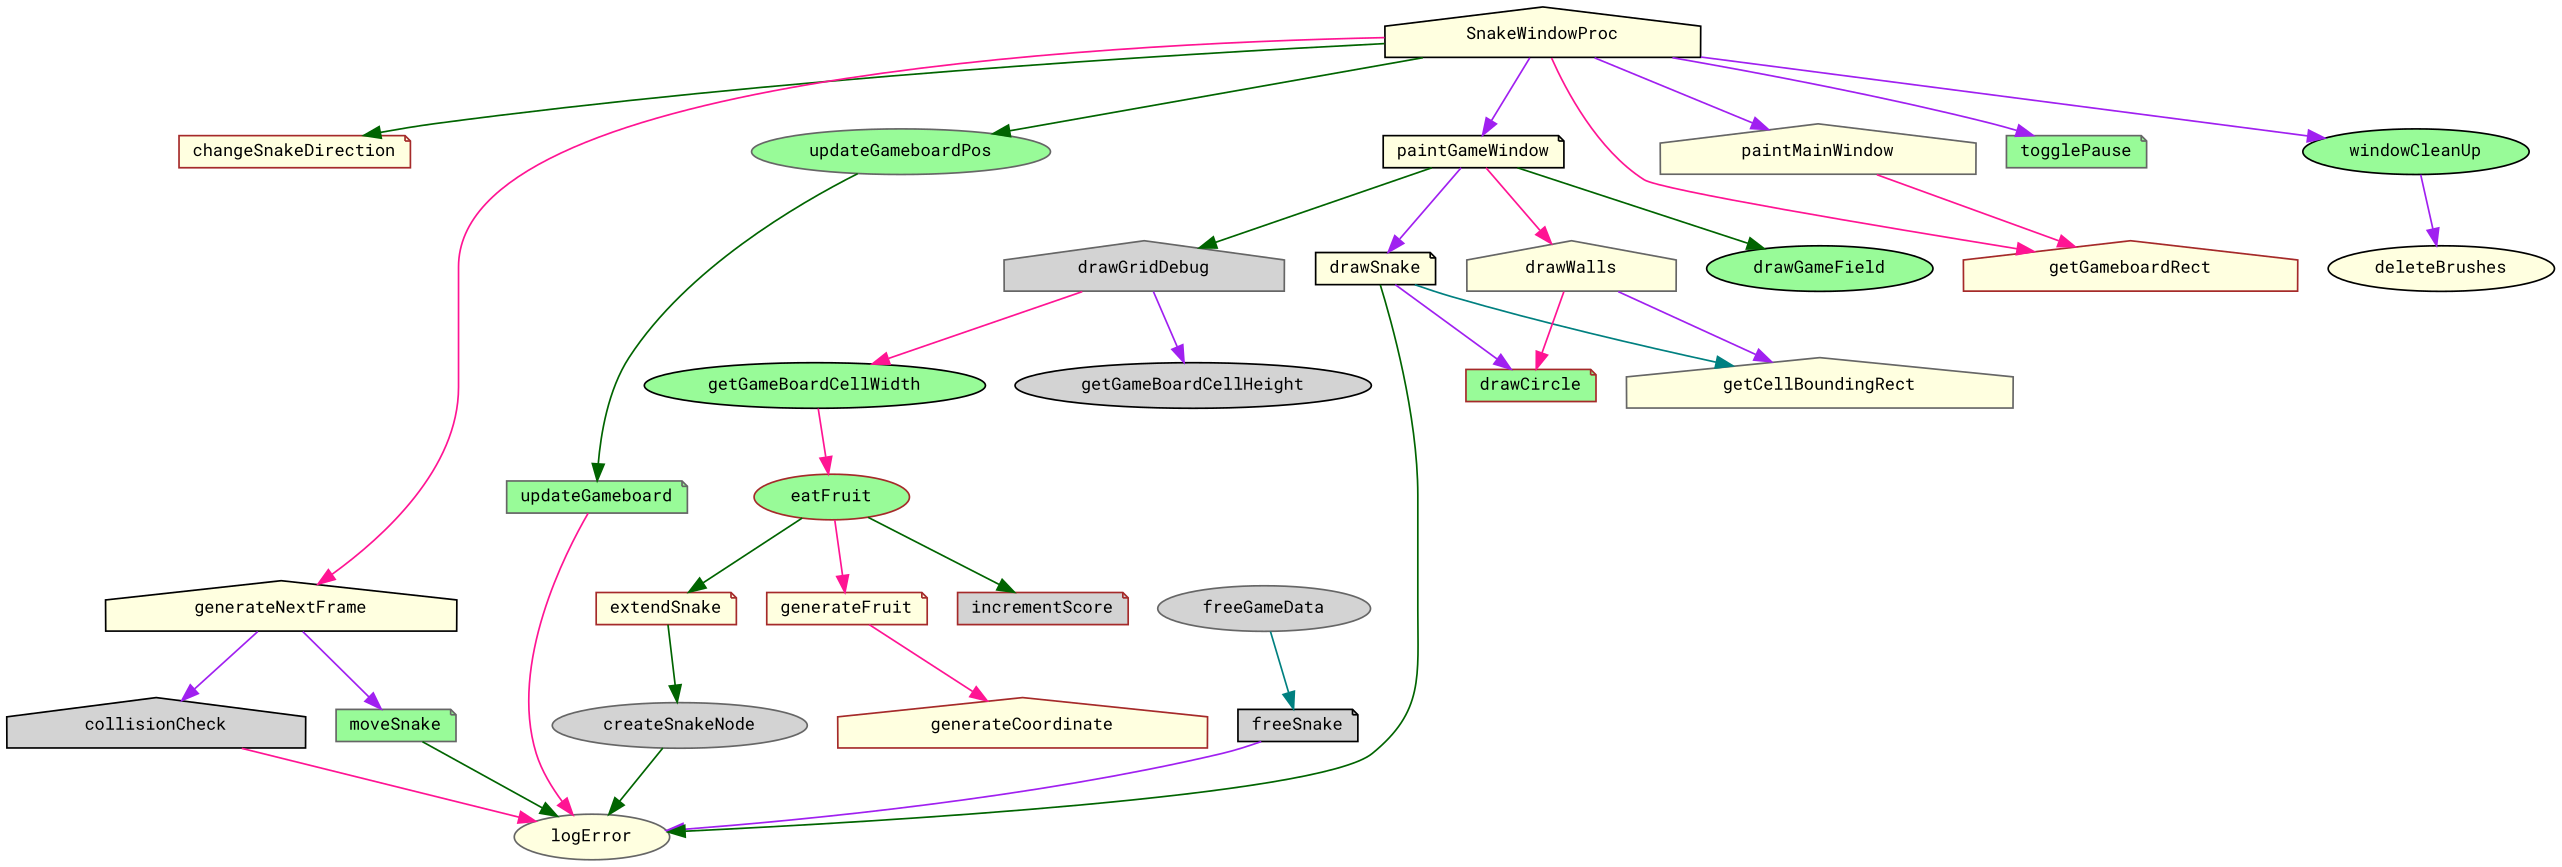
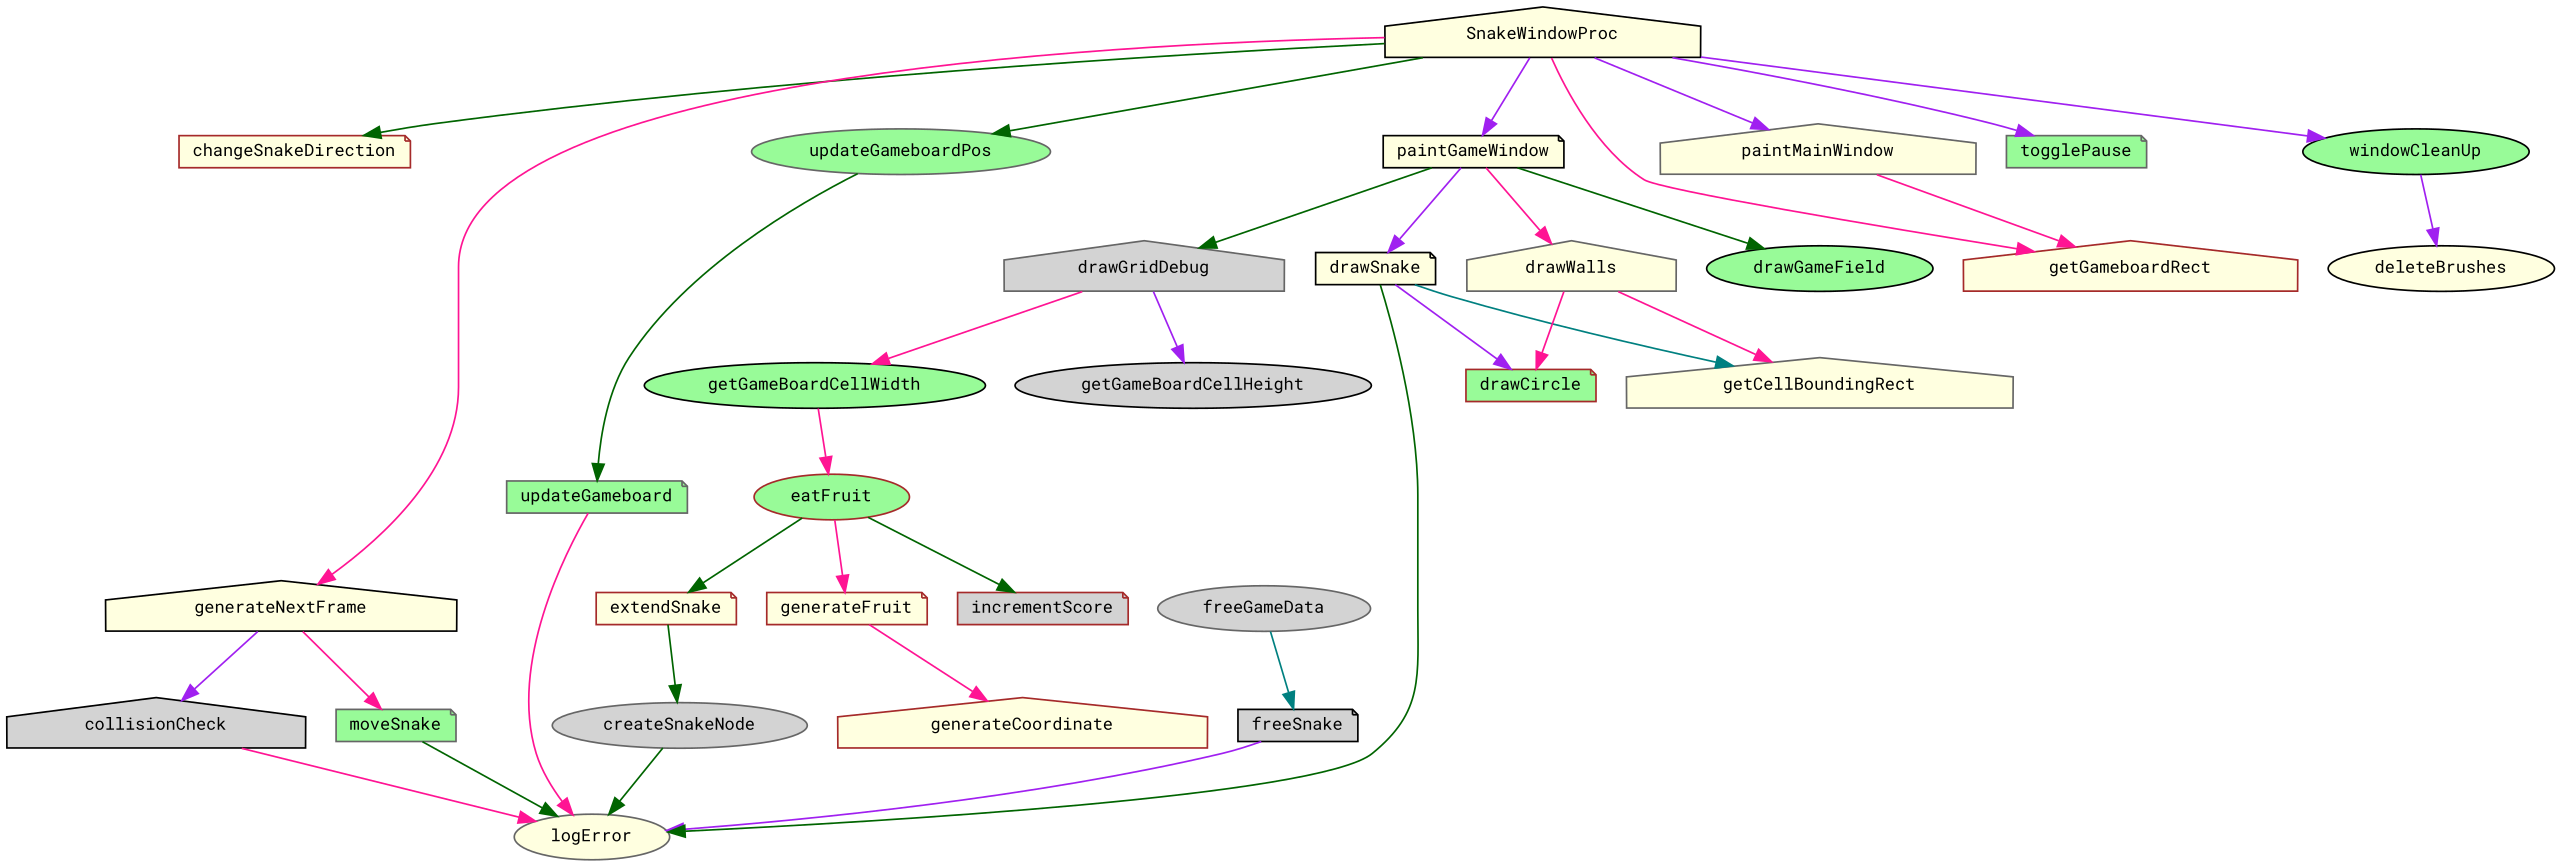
edge "drawWalls" -> "getCellBoundingRect": color purple -> deeppink
edge "generateNextFrame" -> "moveSnake": color purple -> deeppink
